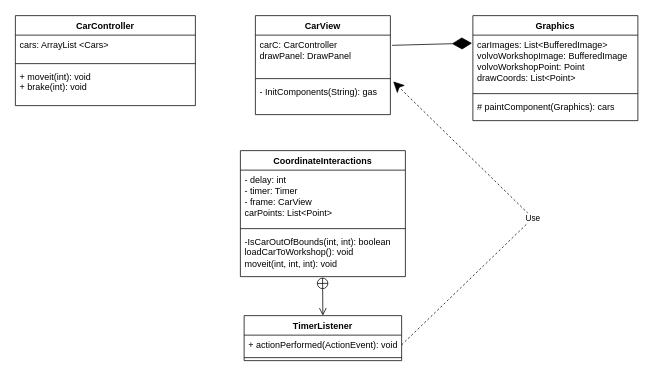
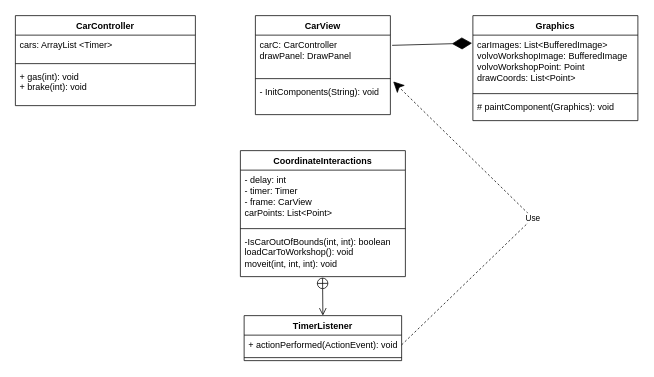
node "cars: ArrayList <Cars>": label "cars: ArrayList <Cars>" -> "cars: ArrayList <Timer>"
node "+ moveit(int): void + brake(int): void": label "+ moveit(int): void + brake(int): void" -> "+ gas(int): void + brake(int): void"
node "- InitComponents(String): gas": label "- InitComponents(String): gas" -> "- InitComponents(String): void"
node "# paintComponent(Graphics): cars": label "# paintComponent(Graphics): cars" -> "# paintComponent(Graphics): void"
